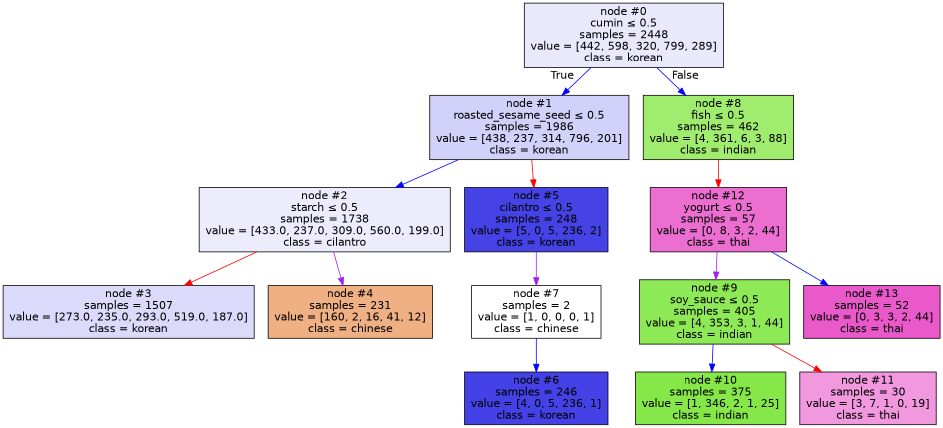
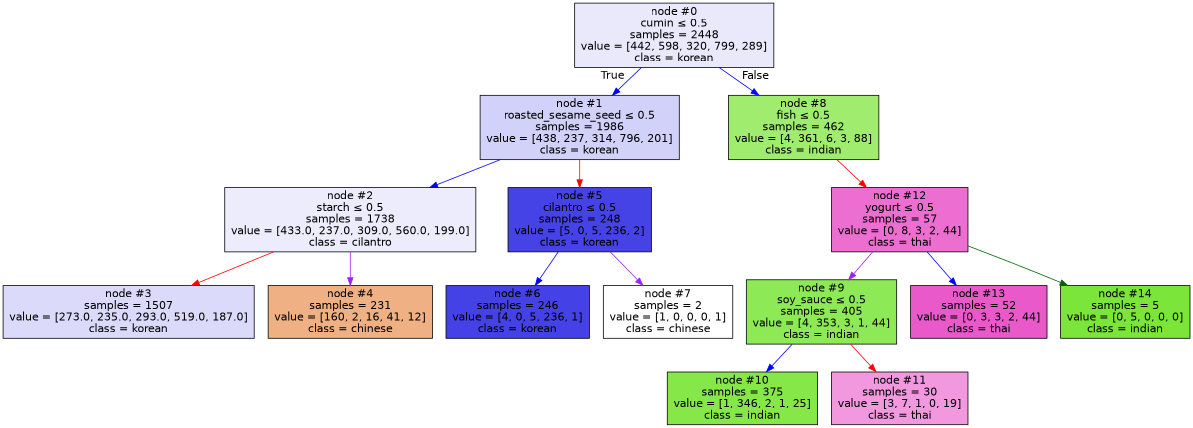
node "node #14": added
edge "node #7" -> "node #6": now "node #5" -> "node #6"
